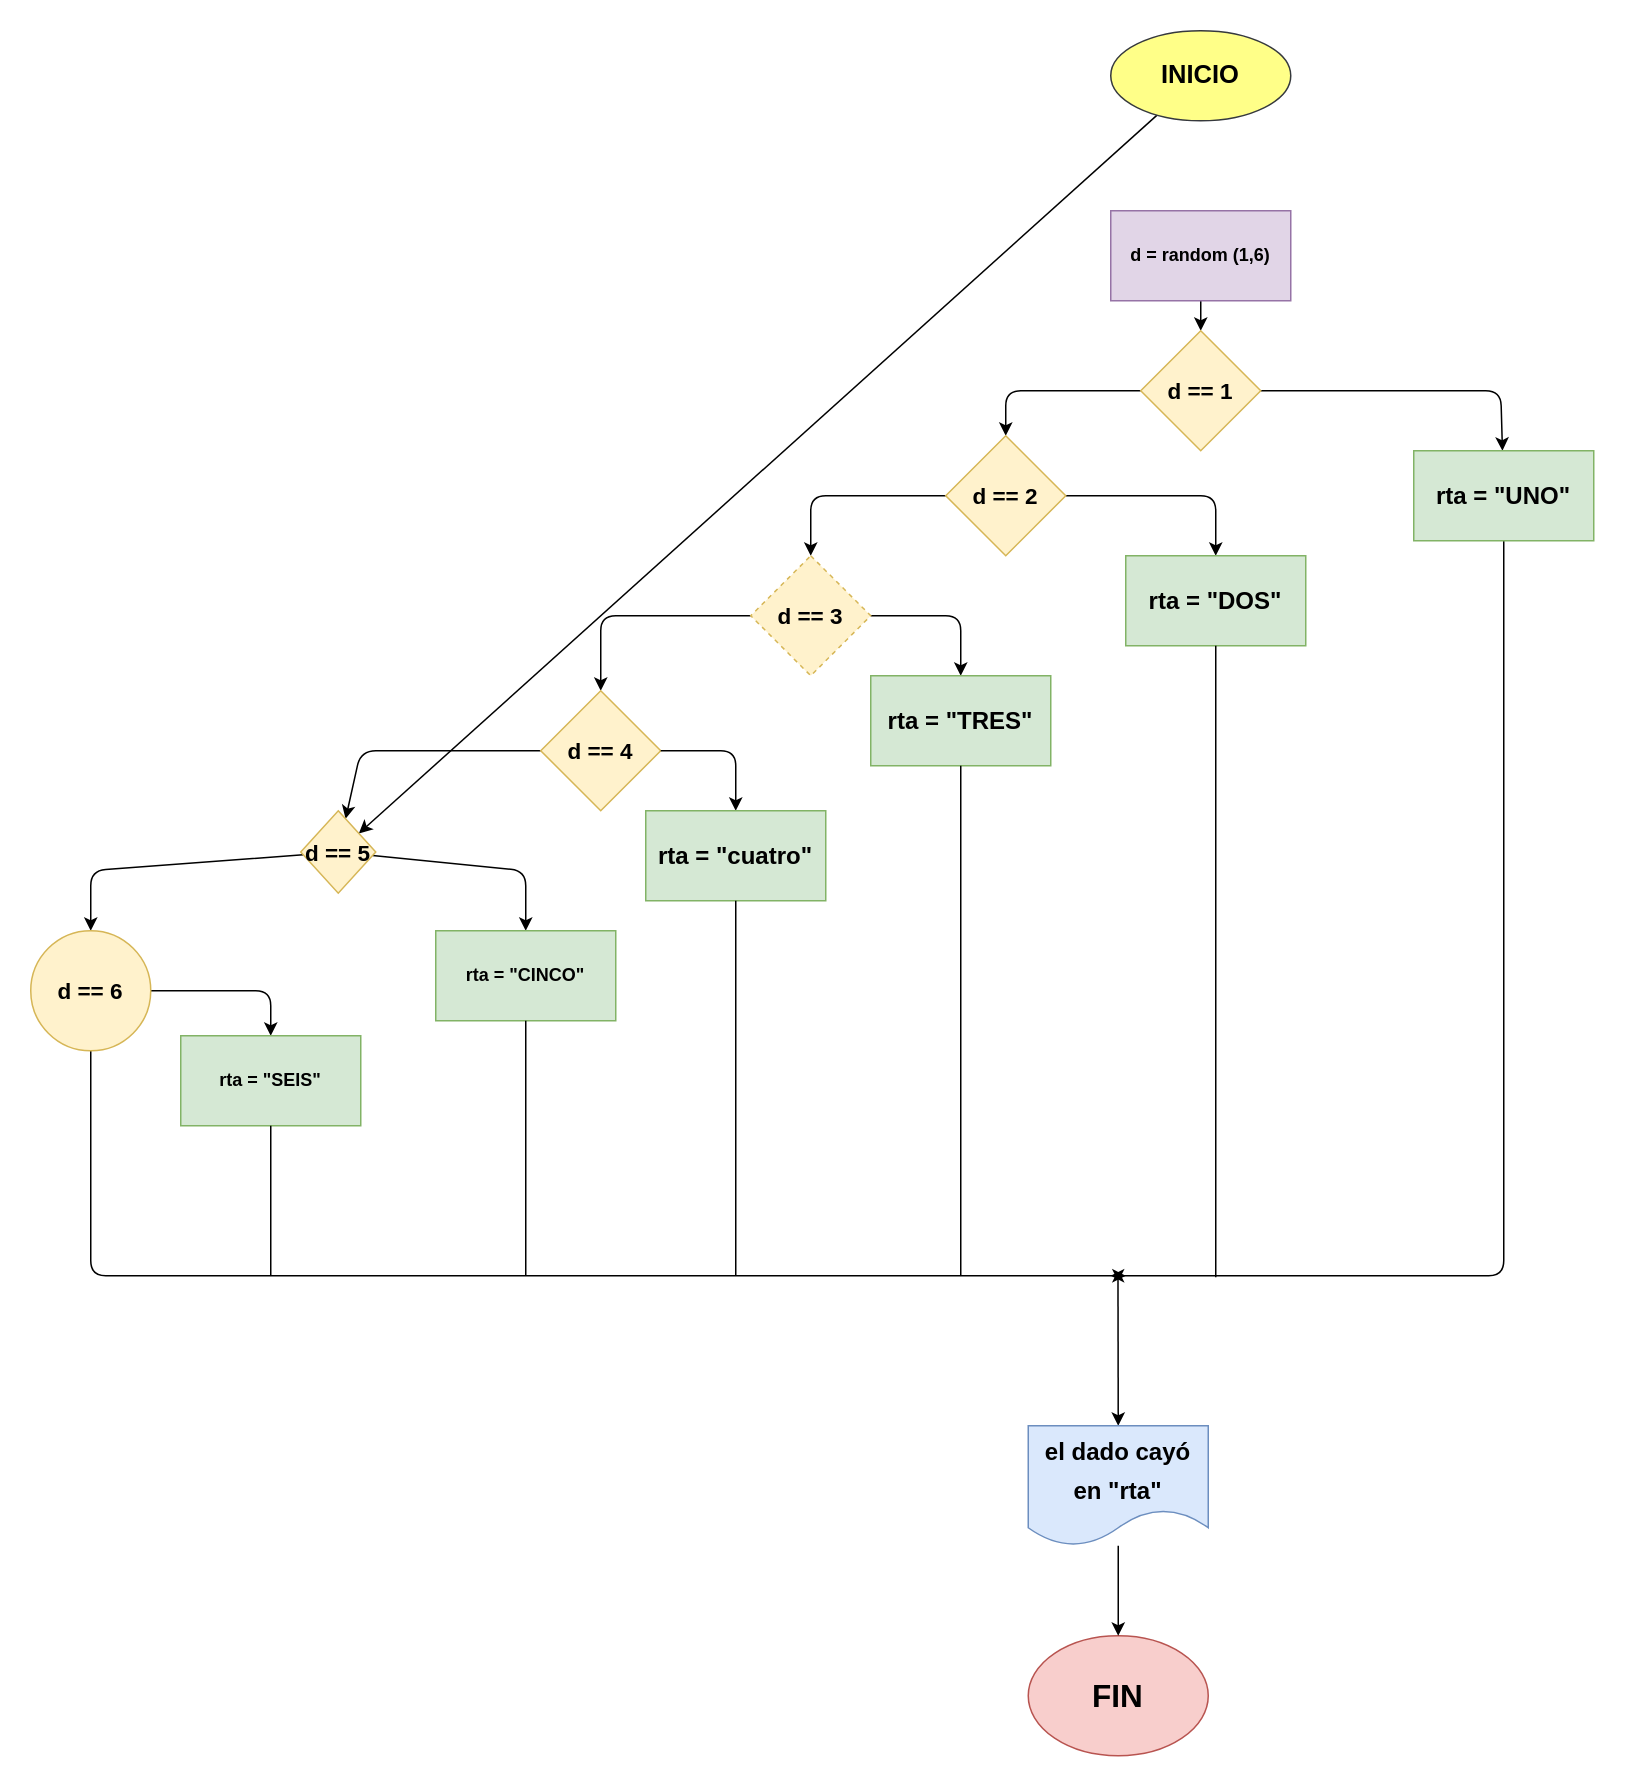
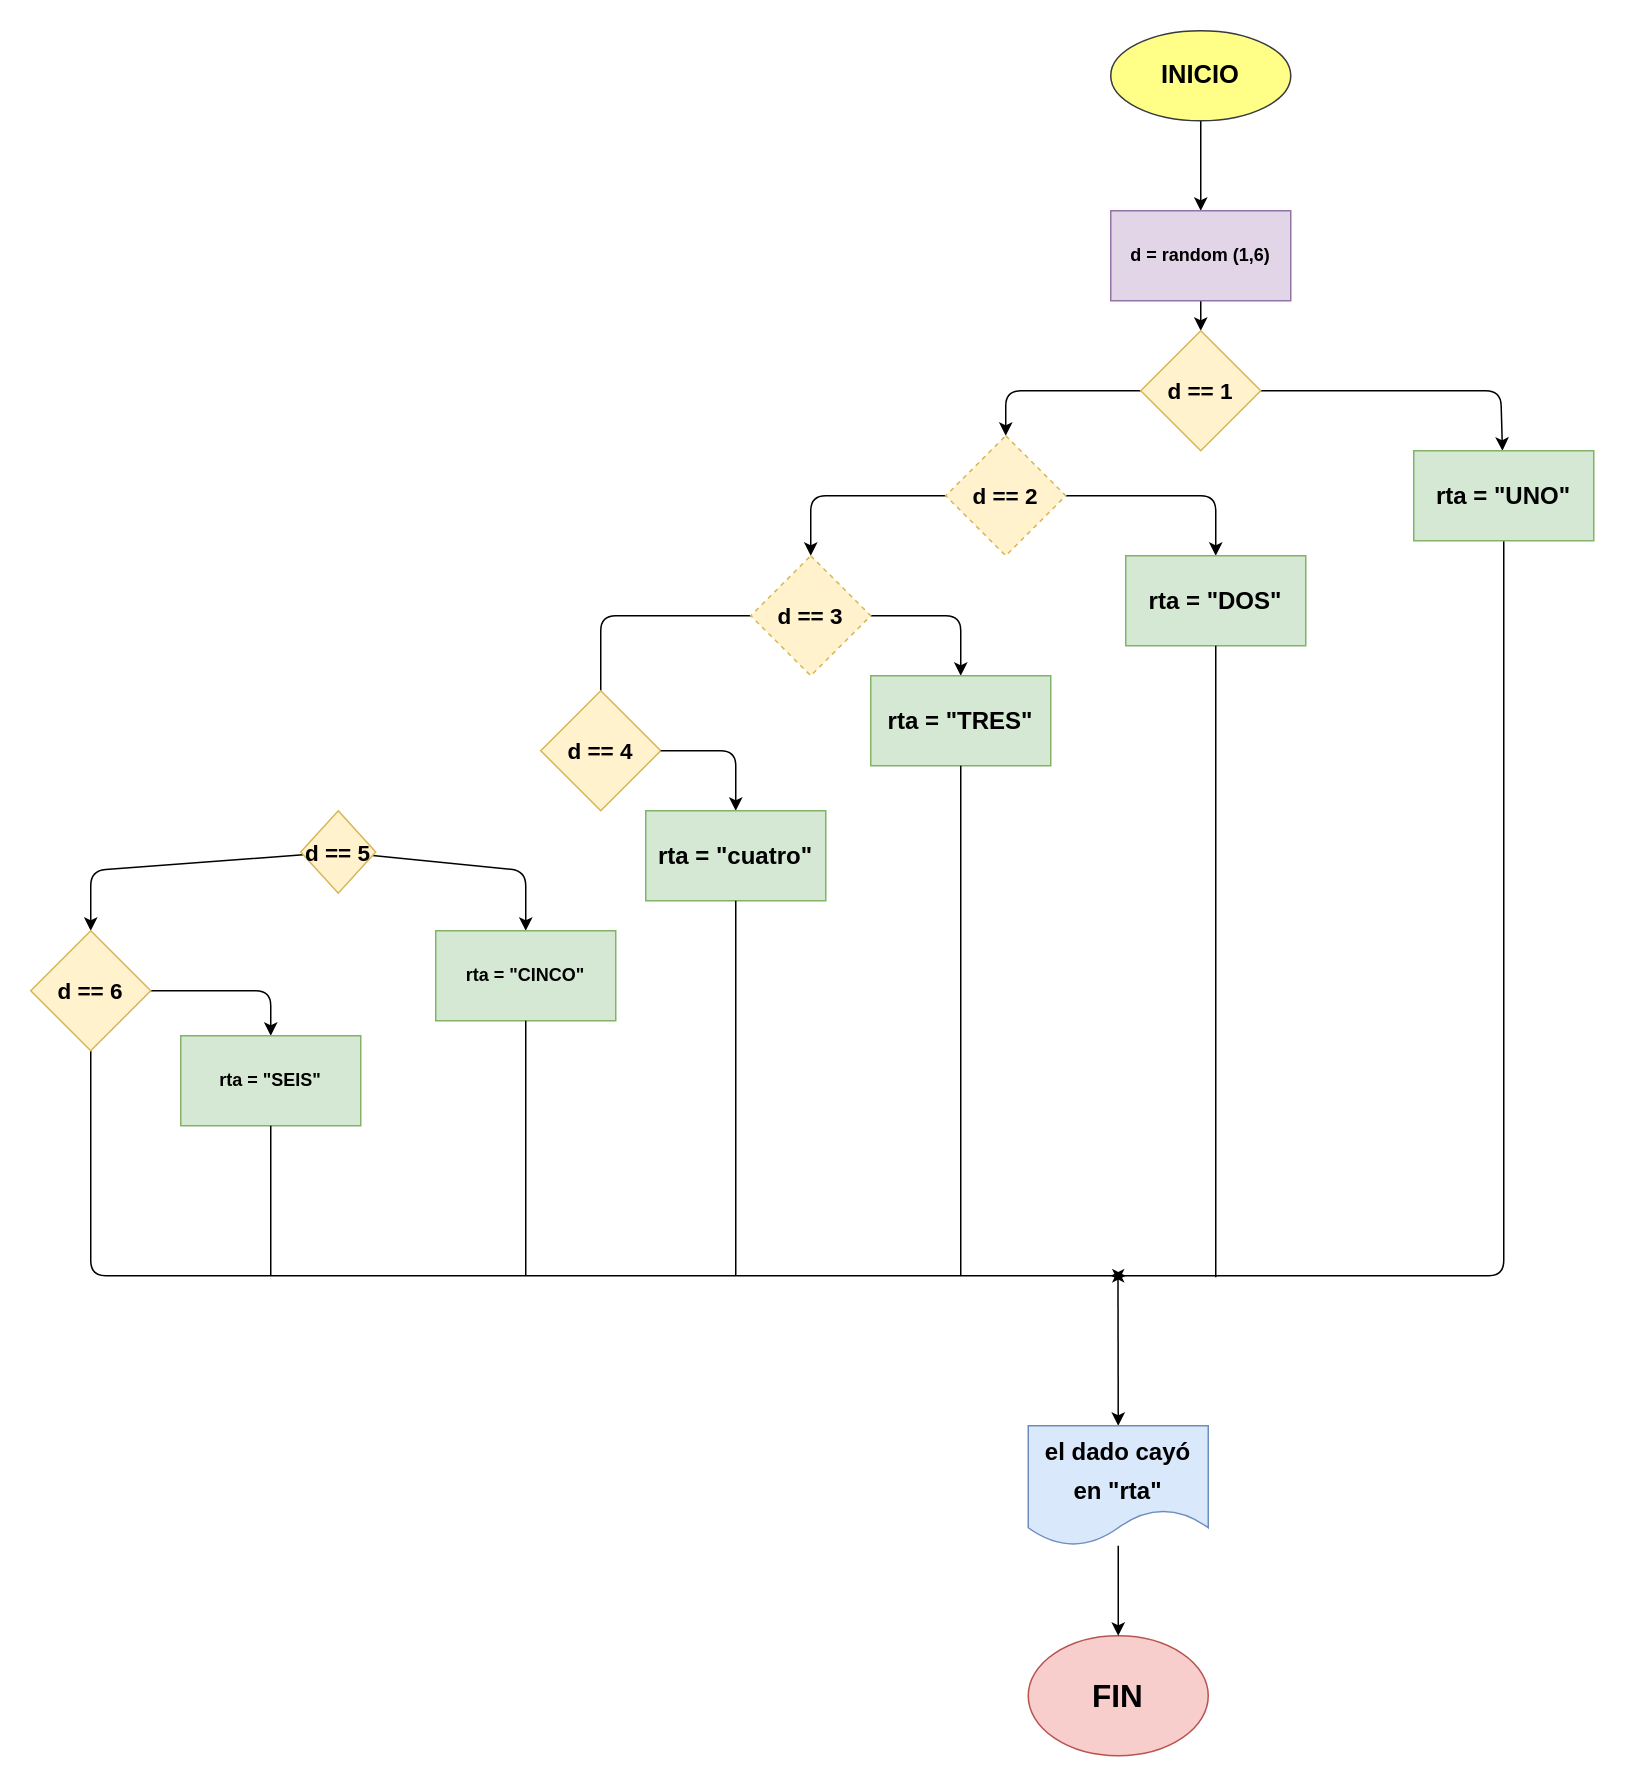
edge "INICIO" -> "d == 5": now "INICIO" -> "d = random (1,6)"
node "d == 2": style solid -> dashed
edge "d == 3" -> "d == 4": arrowhead classic -> none
edge "d == 4" -> "d == 5": removed
node "d == 6": shape ellipse -> diamond
